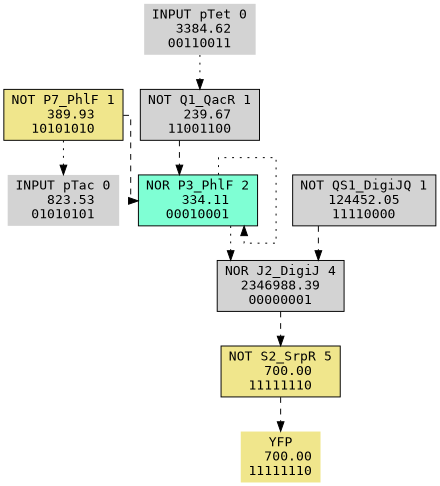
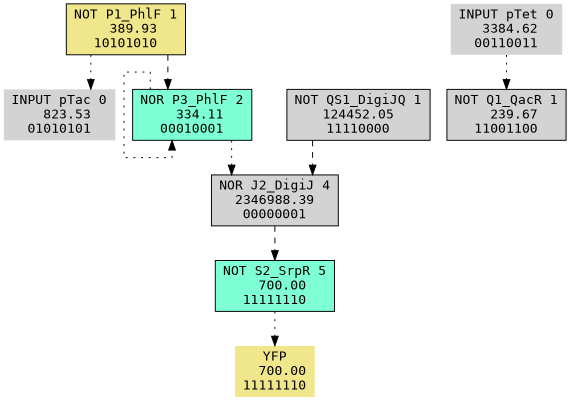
node "NOT P7_PhlF 1 389.93 10101010": label "NOT P7_PhlF 1 389.93 10101010" -> "NOT P1_PhlF 1 389.93 10101010"
edge "NOT Q1_QacR 1 239.67 11001100" -> "NOR P3_PhlF 2 334.11 00010001": removed
node "NOT S2_SrpR 5 700.00 11111110": fillcolor khaki -> aquamarine
edge "NOT S2_SrpR 5 700.00 11111110" -> "YFP 700.00 11111110": style dashed -> dotted
